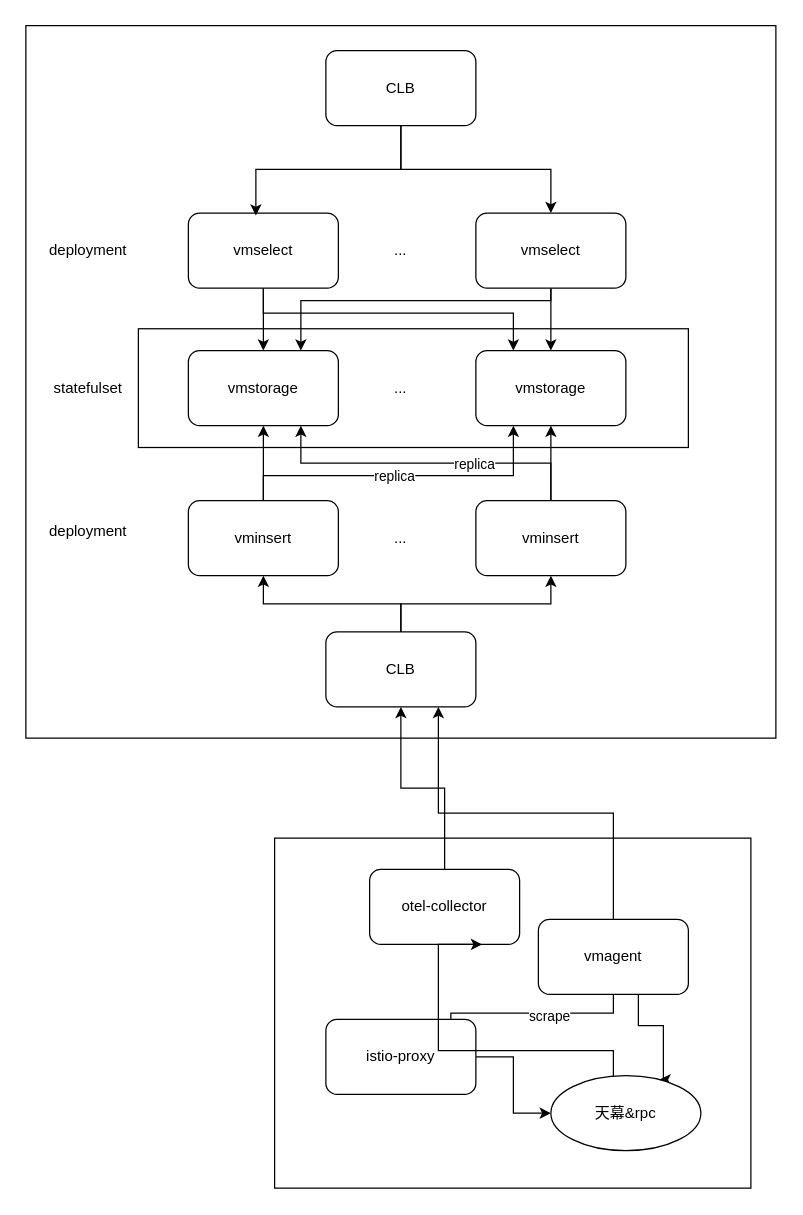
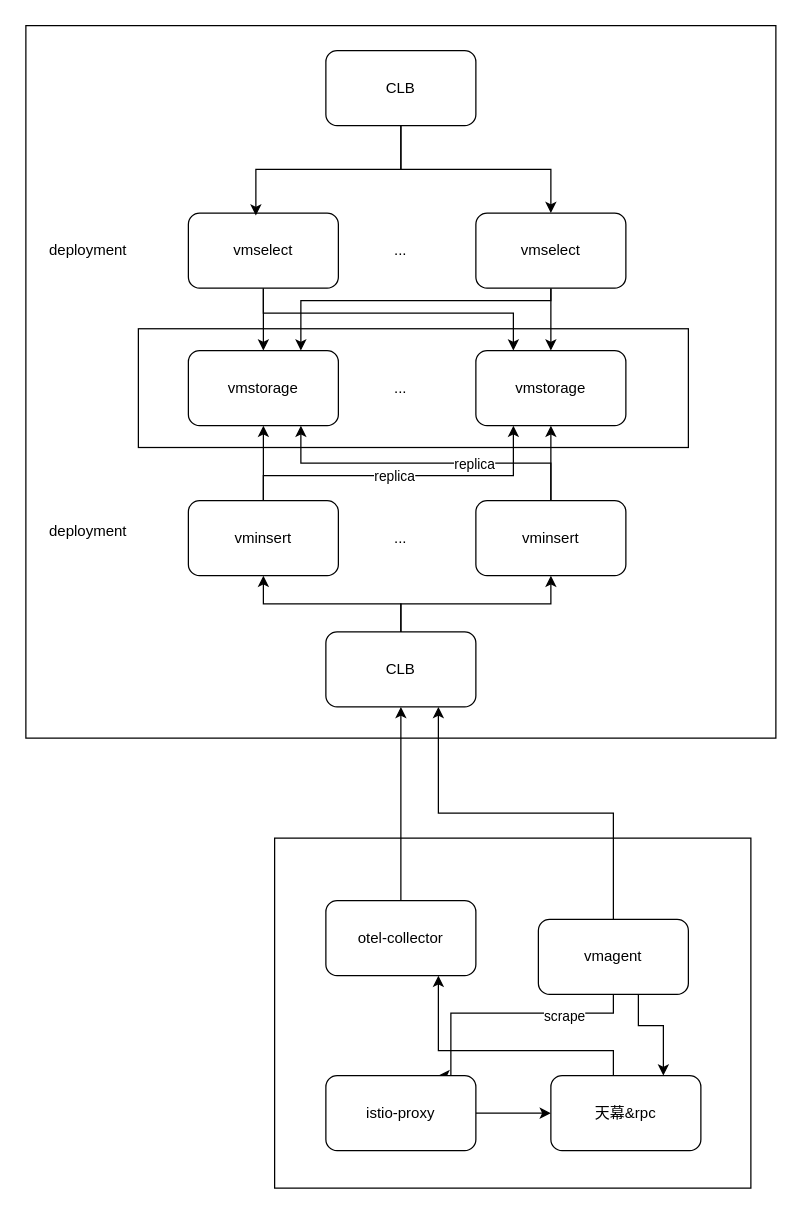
node "statefulset": removed
node "otel-collector": moved (444, 907) -> (401, 938)
node "istio-proxy": moved (401, 1057) -> (401, 1113)
node "天幕&rpc": shape ellipse -> rounded rectangle
